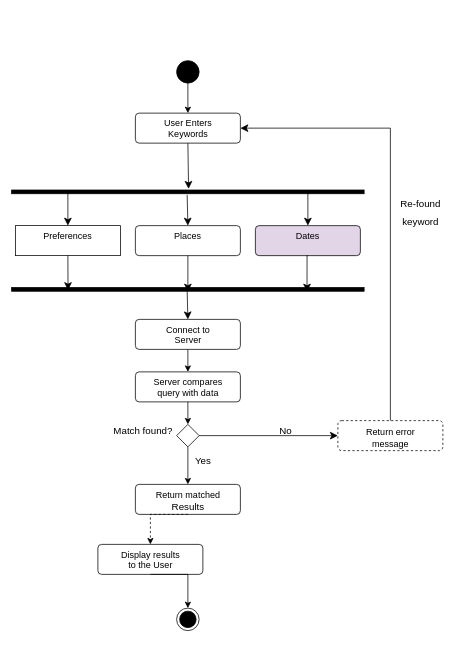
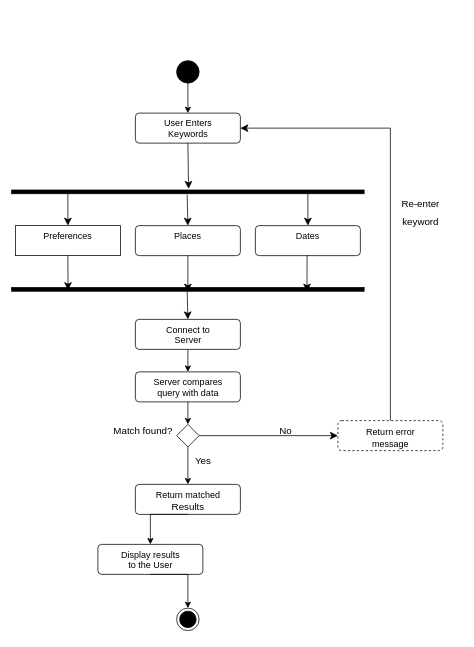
node "Re-found keyword": label "Re-found keyword" -> "Re-enter keyword"
node "Dates": fillcolor #e1d5e7 -> #ffffff
edge "Return matched Results" -> "Display results to the User": style dashed -> solid
